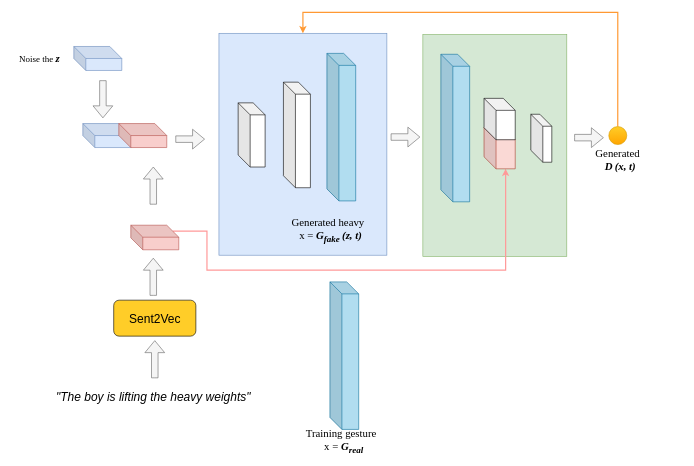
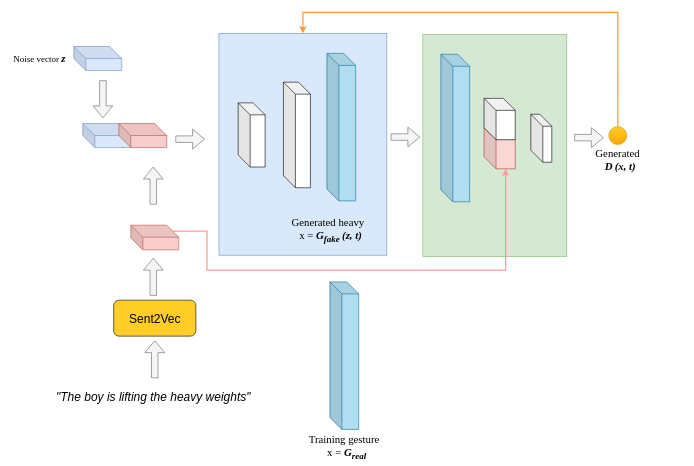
node "Noise the z": label "Noise the z" -> "Noise vector z"
node "Training gesture x = Greal": moved (341, 441) -> (344, 447)
